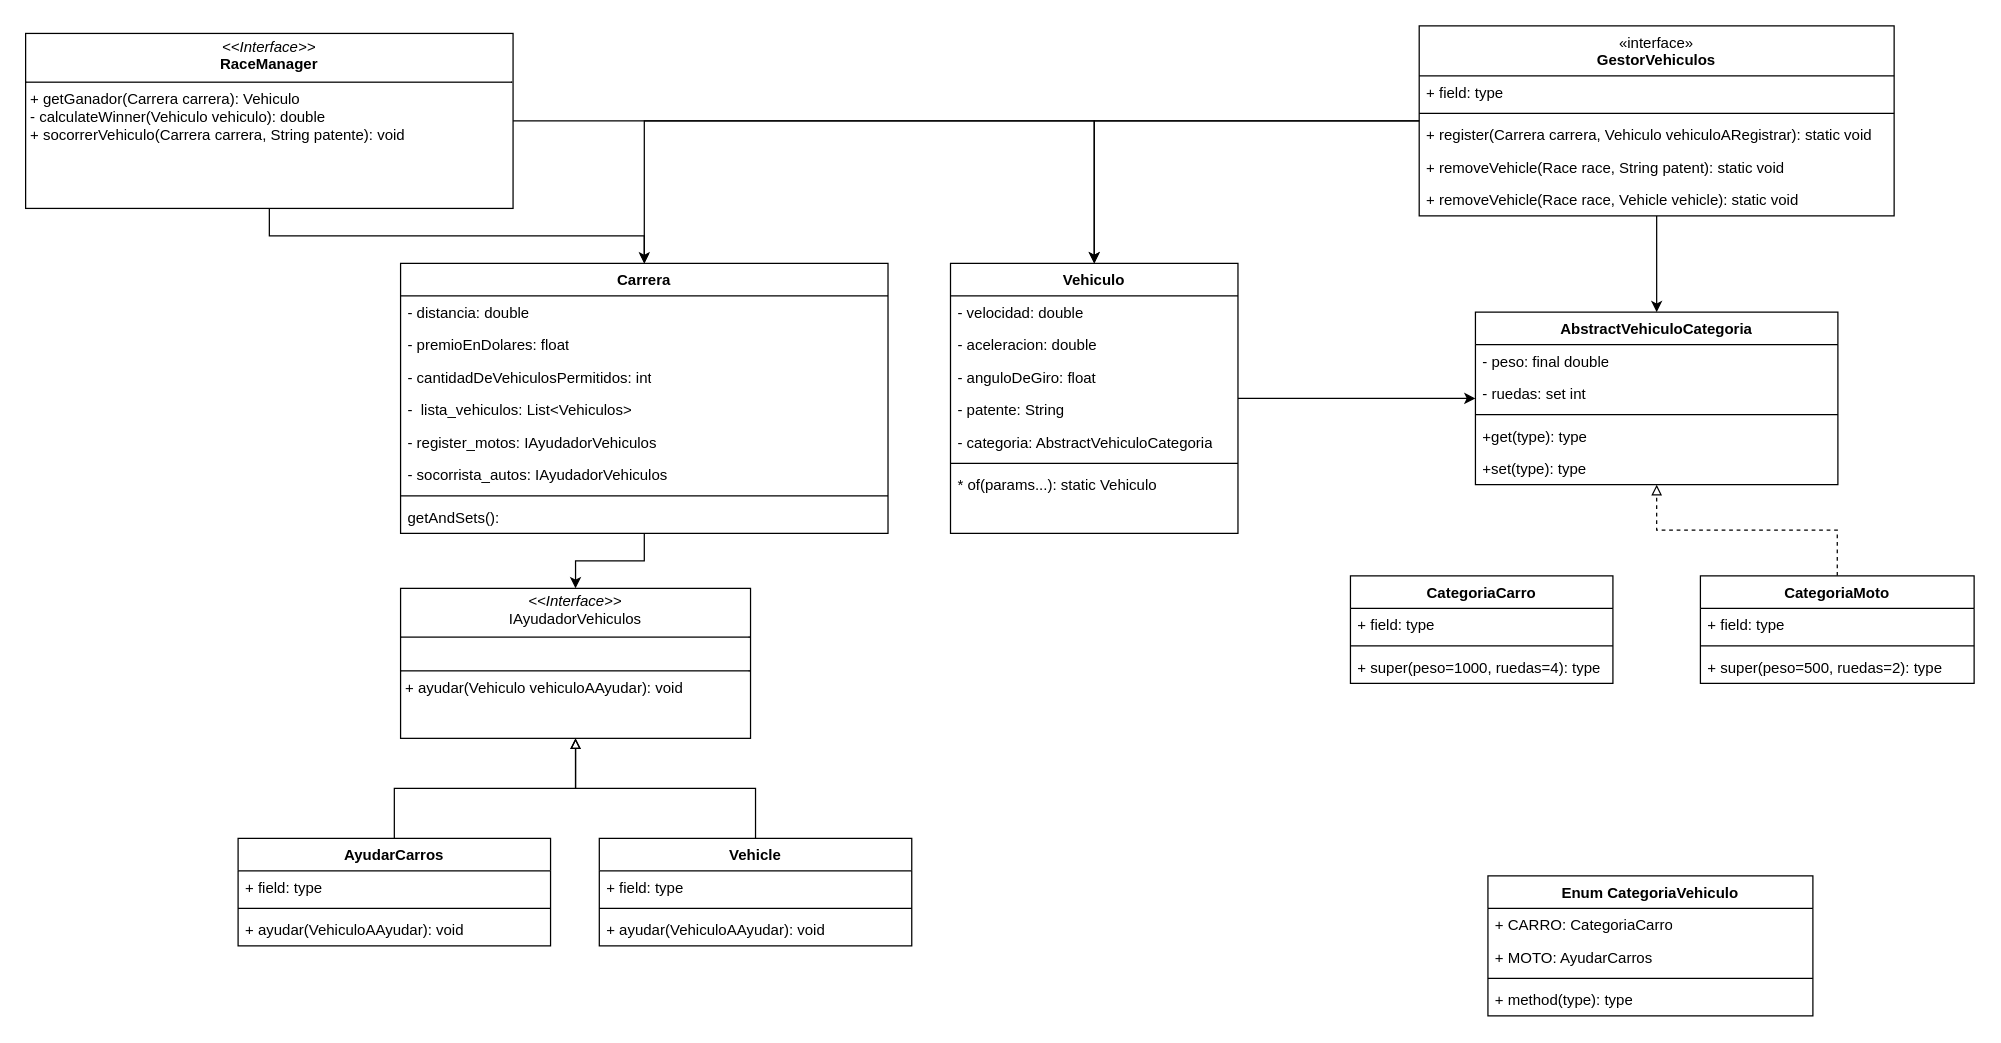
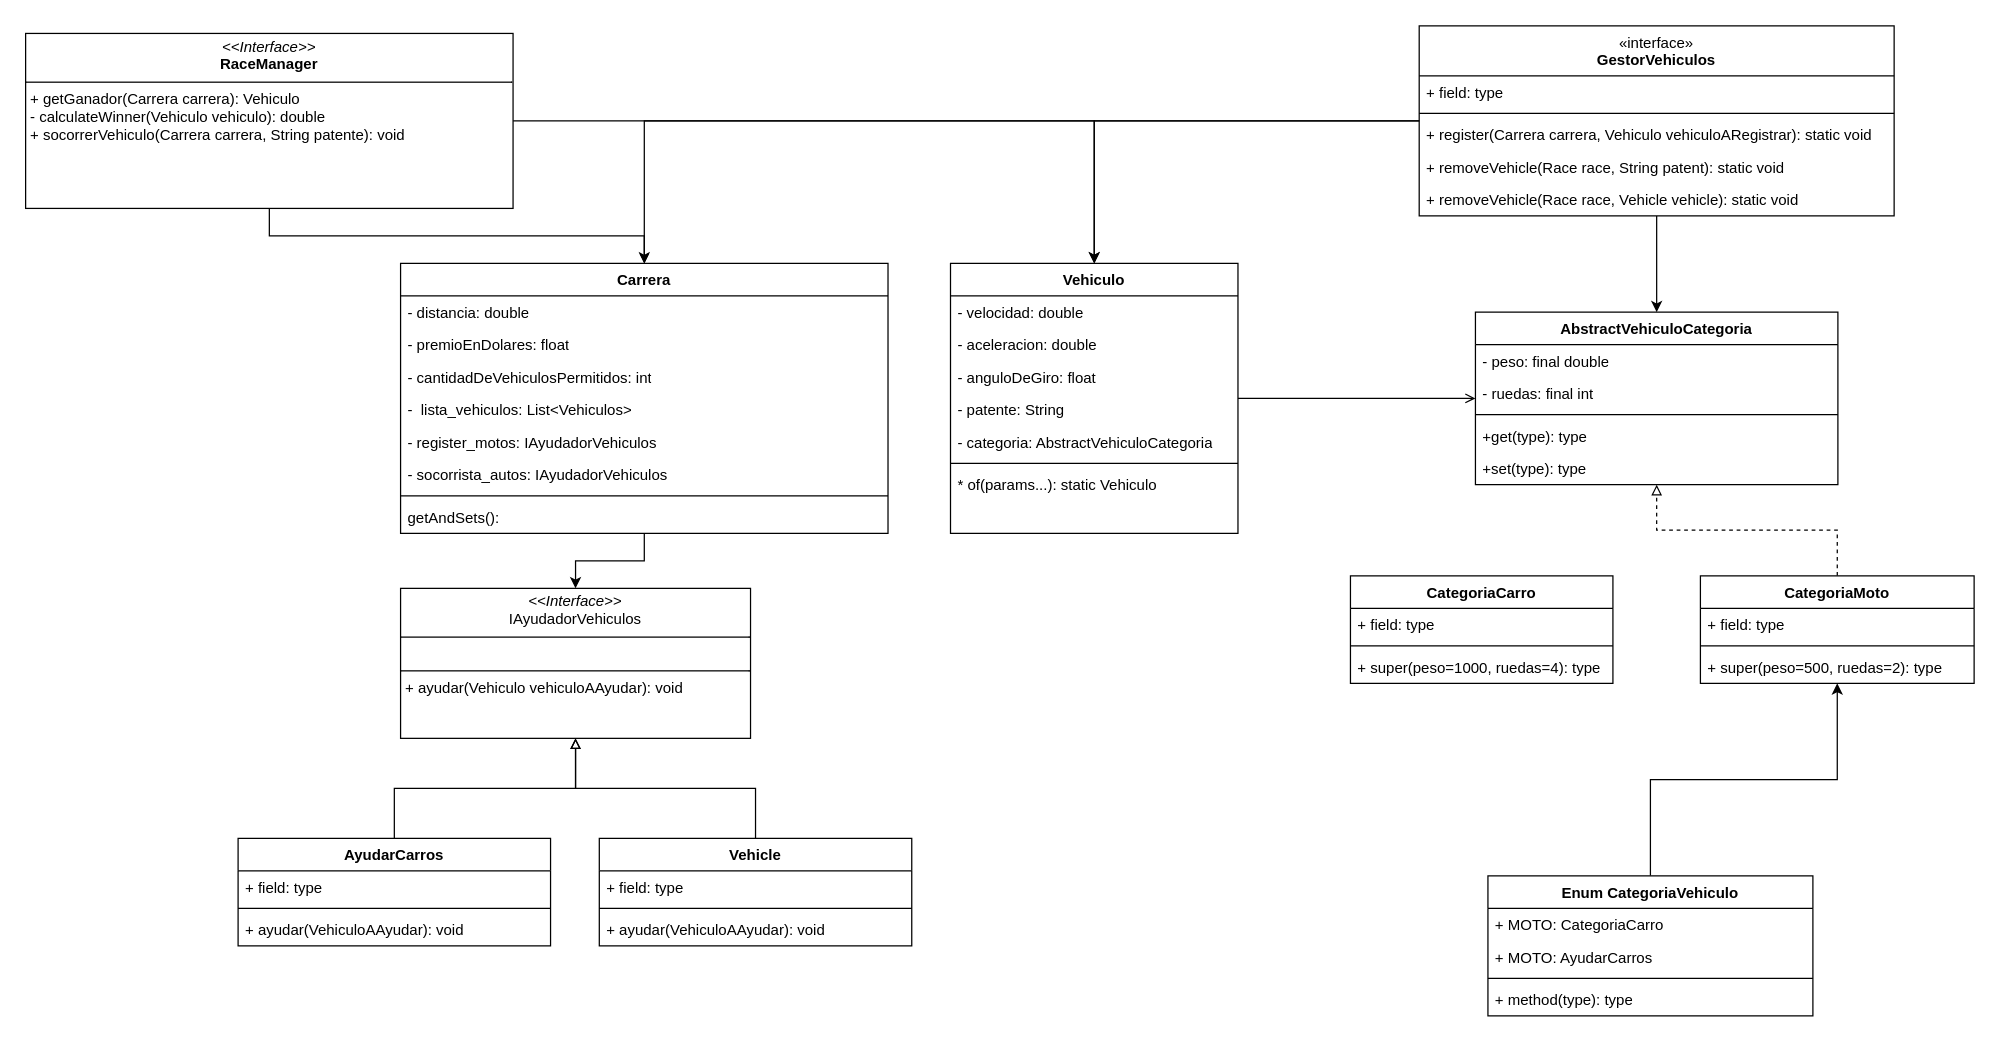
node "- ruedas: set int": label "- ruedas: set int" -> "- ruedas: final int"
edge "Vehiculo" -> "AbstractVehiculoCategoria": arrowhead classic -> open
edge "Enum CategoriaVehiculo" -> "CategoriaMoto": added
node "+ CARRO: CategoriaCarro": label "+ CARRO: CategoriaCarro" -> "+ MOTO: CategoriaCarro"
